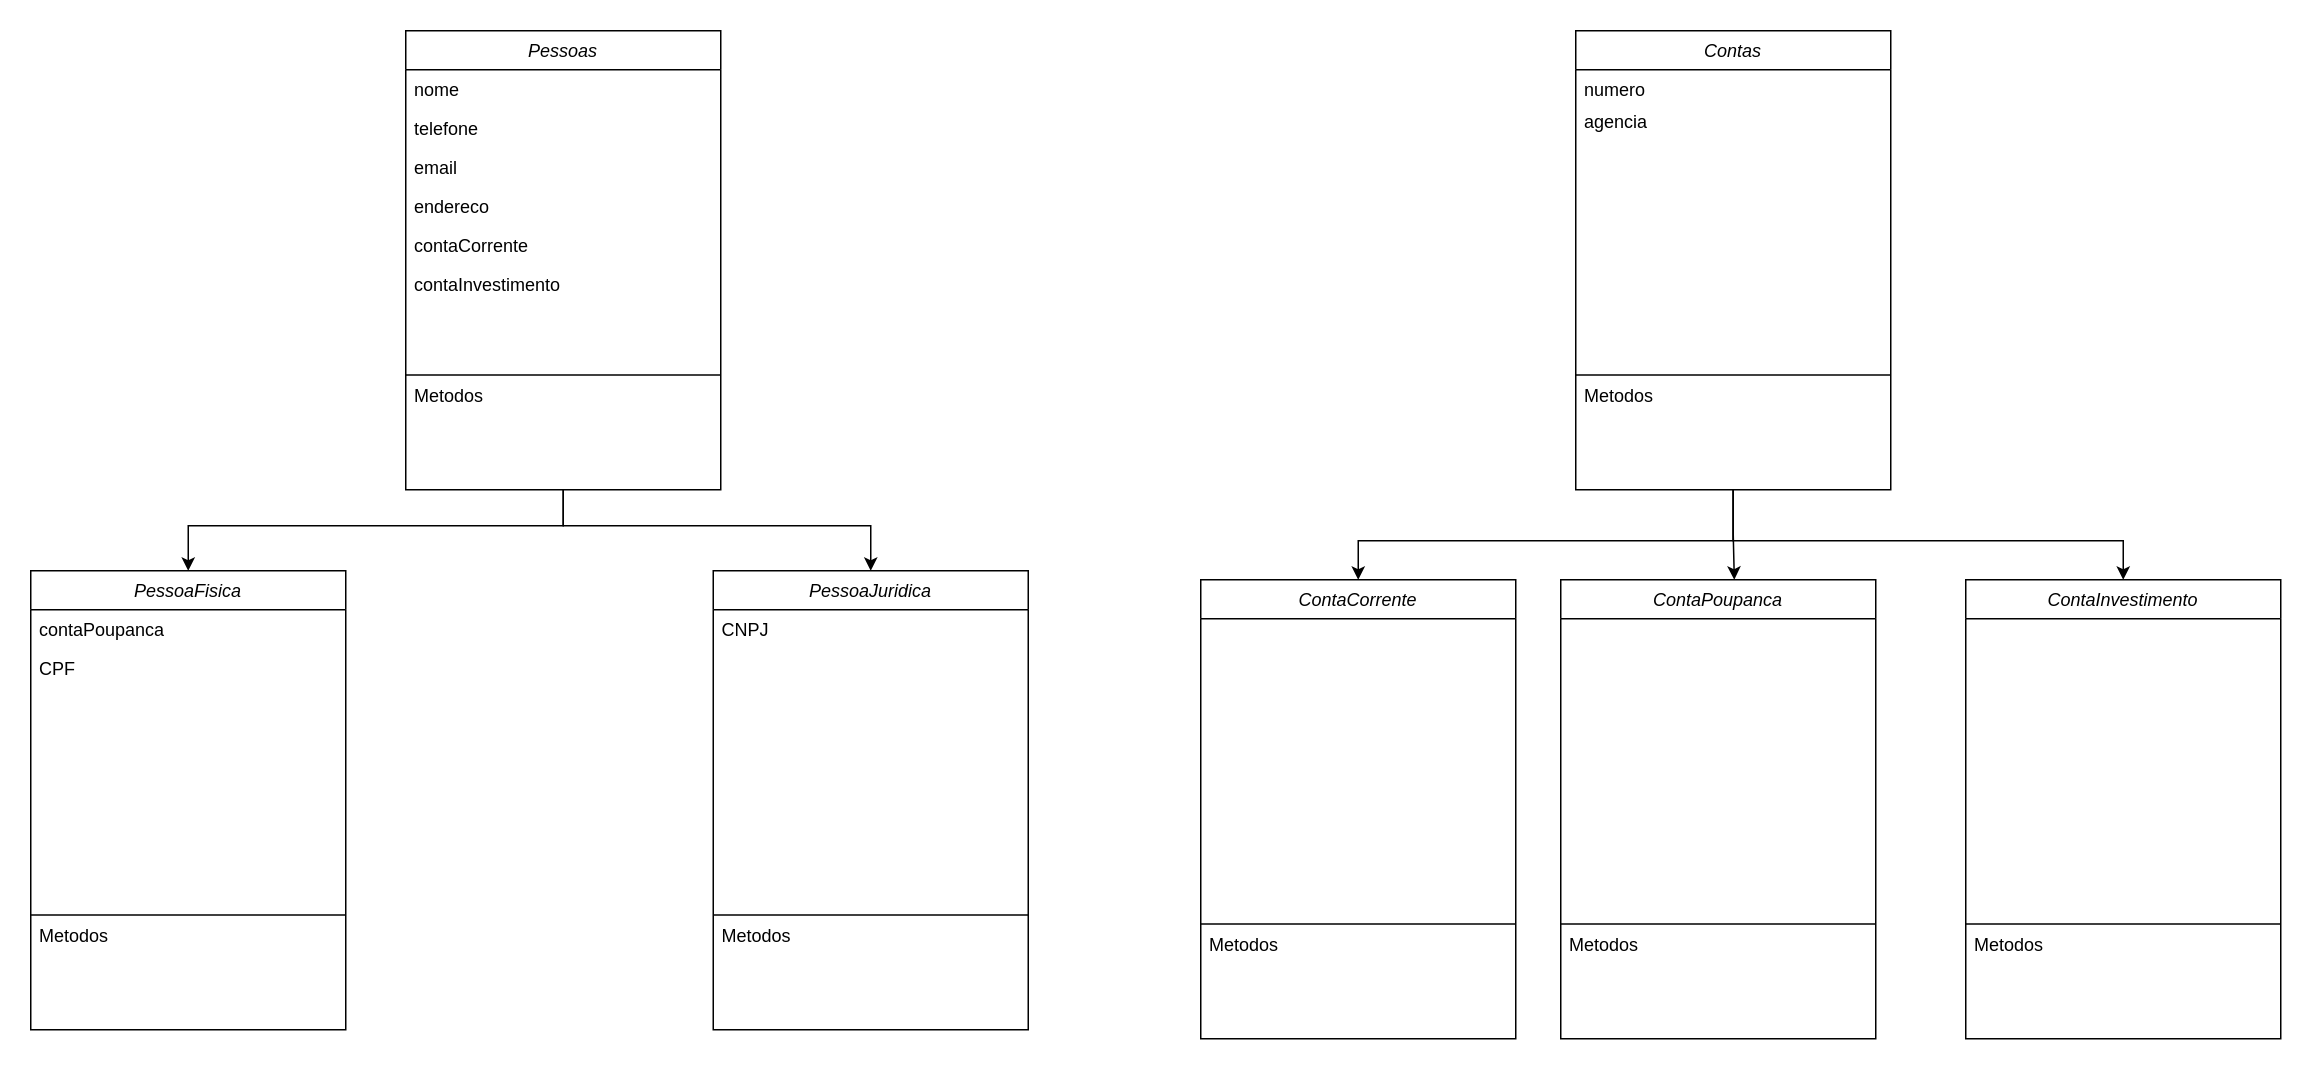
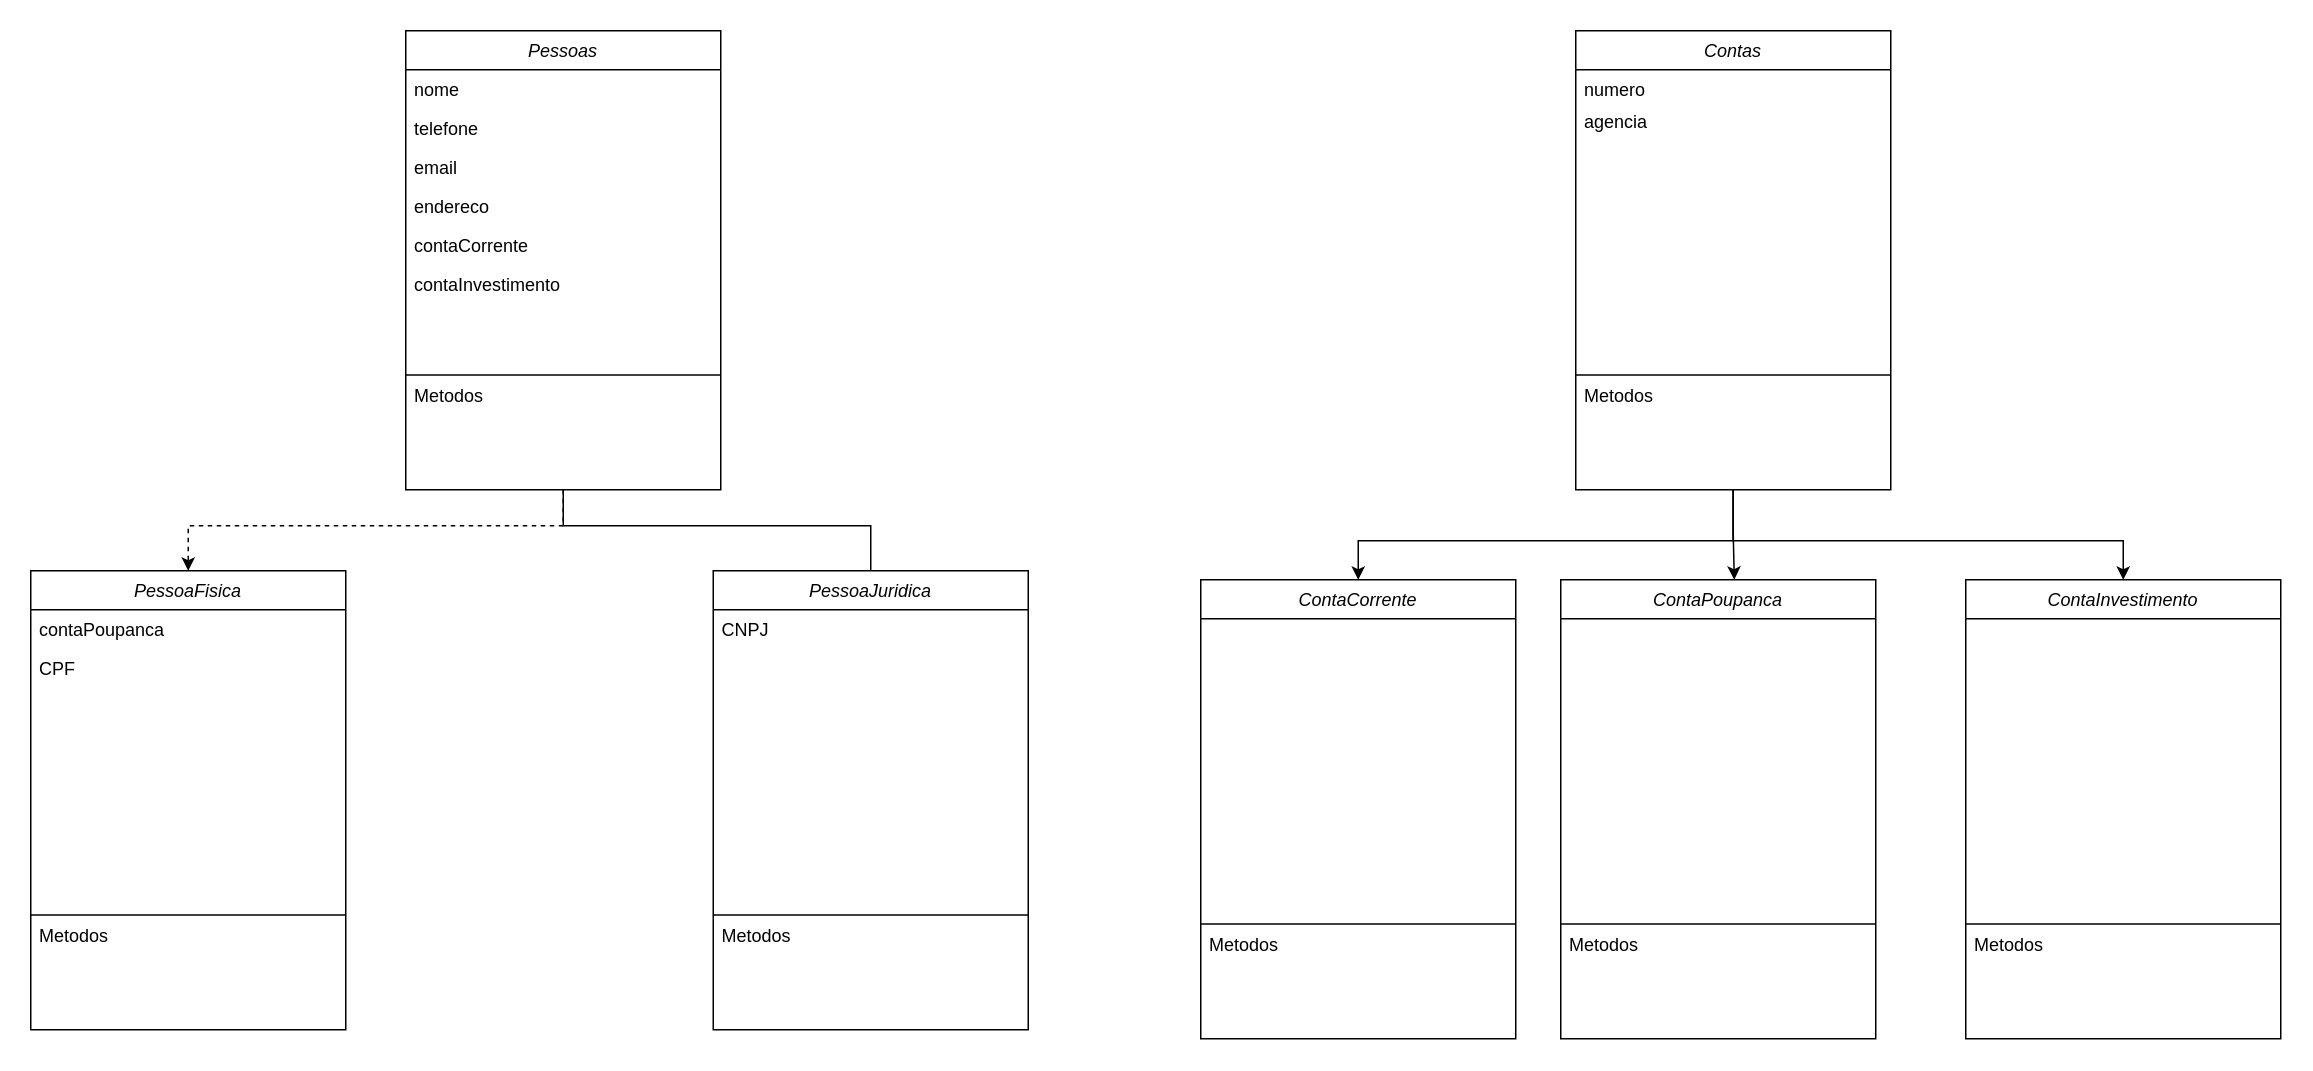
edge "Pessoas" -> "PessoaFisica": style solid -> dashed
edge "Pessoas" -> "PessoaJuridica": arrowhead classic -> none
